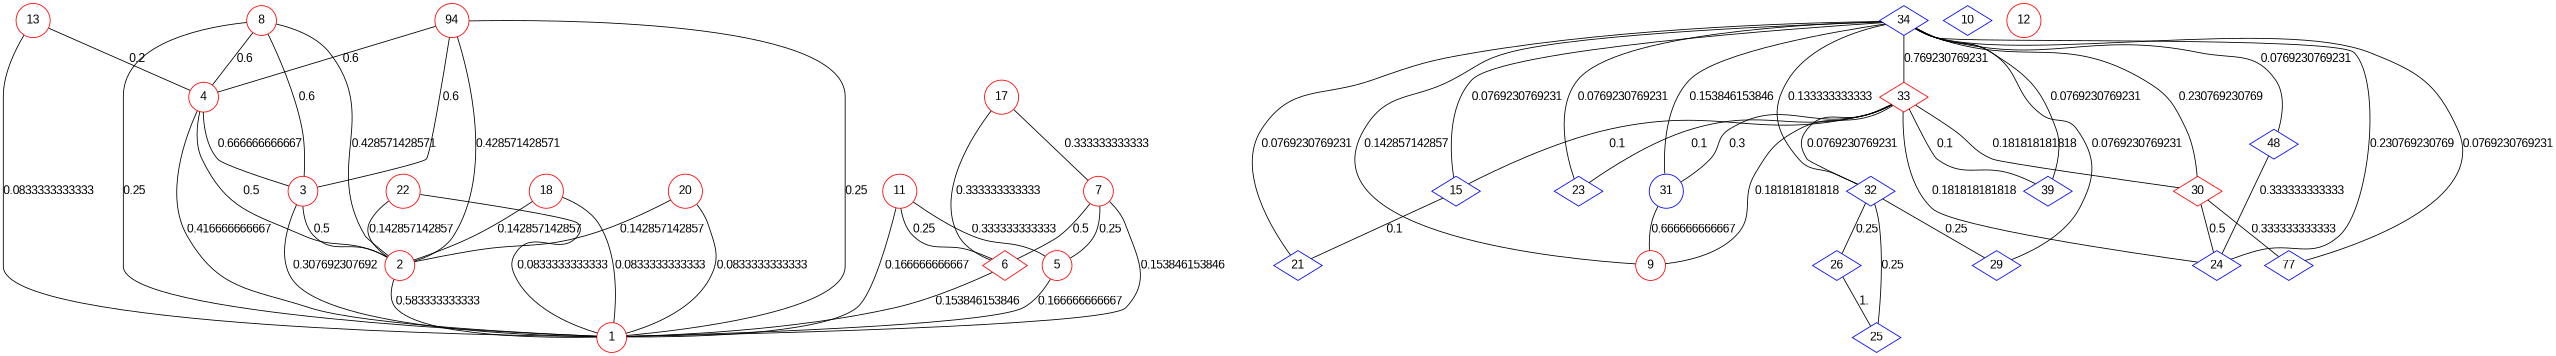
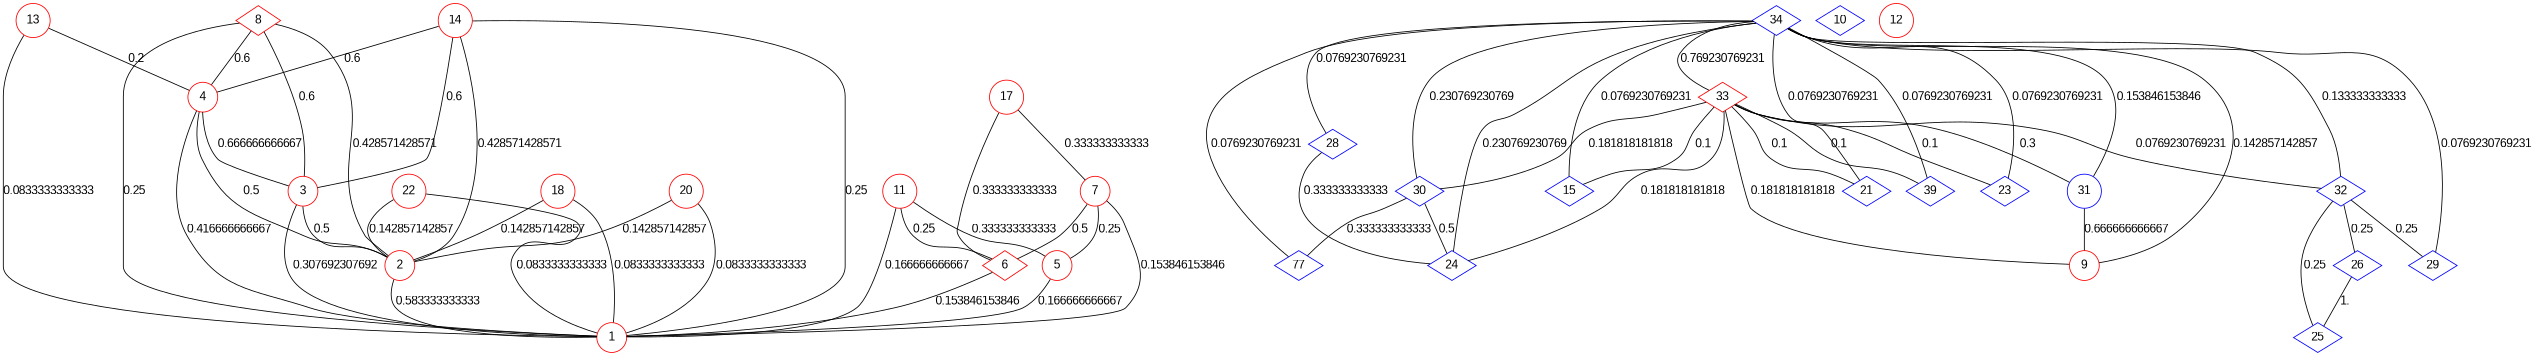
node "8": shape circle -> diamond
node "94": label "94" -> "14"
node "48": label "48" -> "28"
node "30": color #ff0000 -> #0000ff
edge "15" -- "21": now "33" -- "21"
